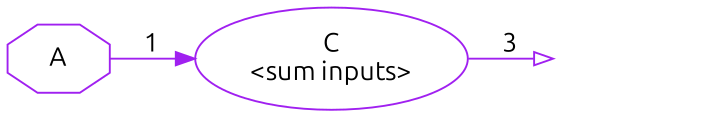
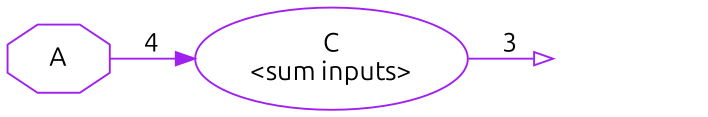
edge "A" -> "C <sum inputs>": label "1" -> "4"
